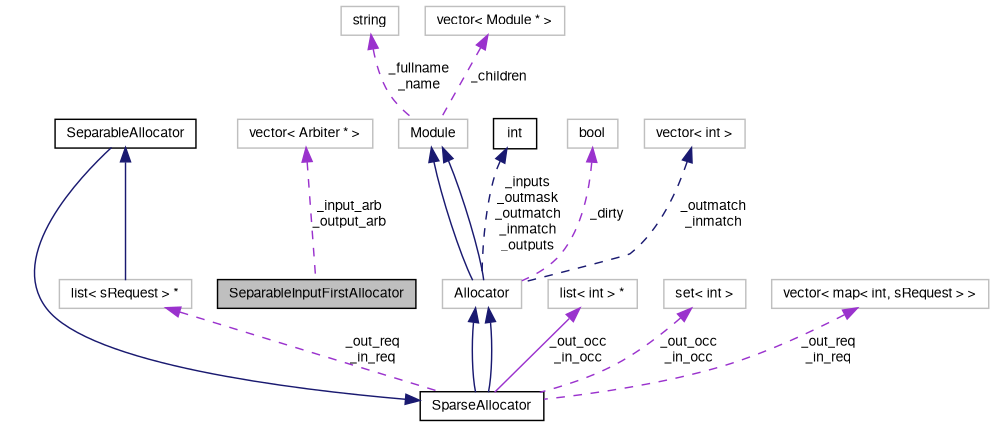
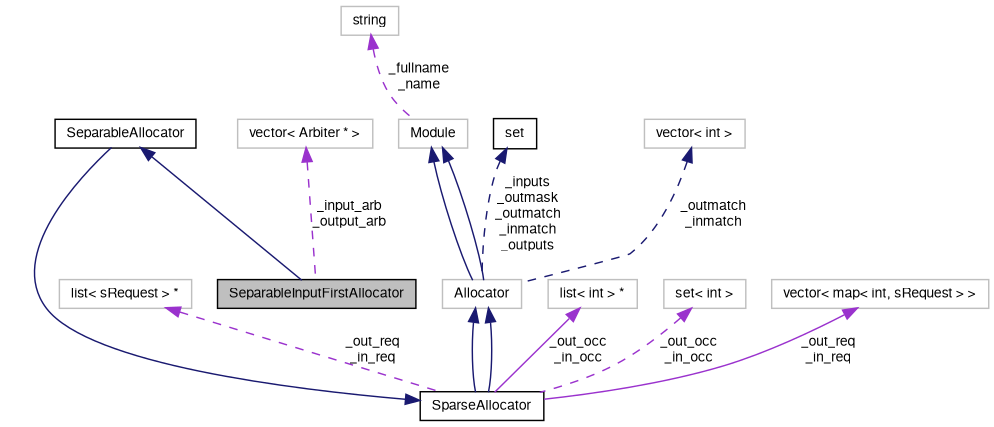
node "vector< Module * >": removed
node "int": label "int" -> "set"
node "bool": removed
edge "list< sRequest > *" -> "SeparableAllocator": now "SeparableInputFirstAllocator" -> "SeparableAllocator"
edge "SparseAllocator" -> "vector< map< int, sRequest > >": style dashed -> solid
